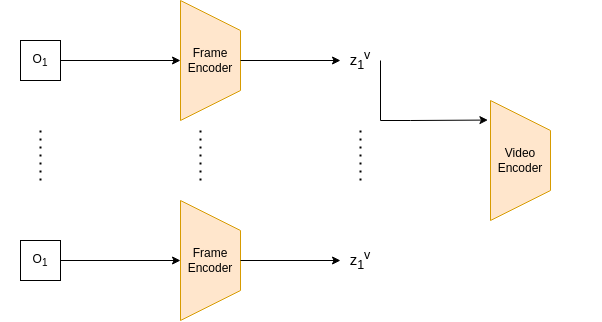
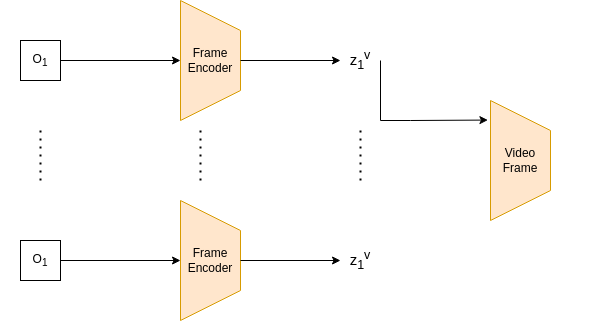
node "Video Encoder": label "Video Encoder" -> "Video Frame"
